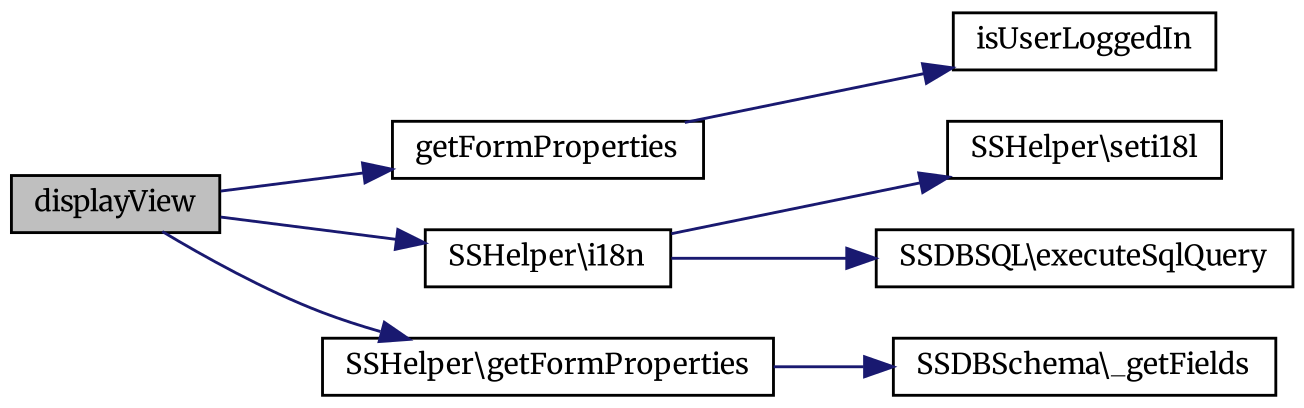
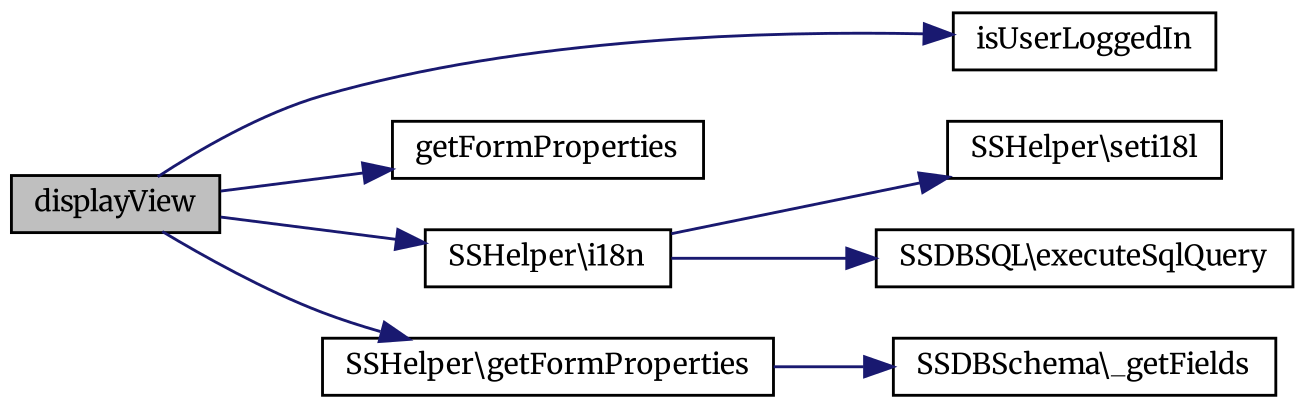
edge "getFormProperties" -> "isUserLoggedIn": now "displayView" -> "isUserLoggedIn"
